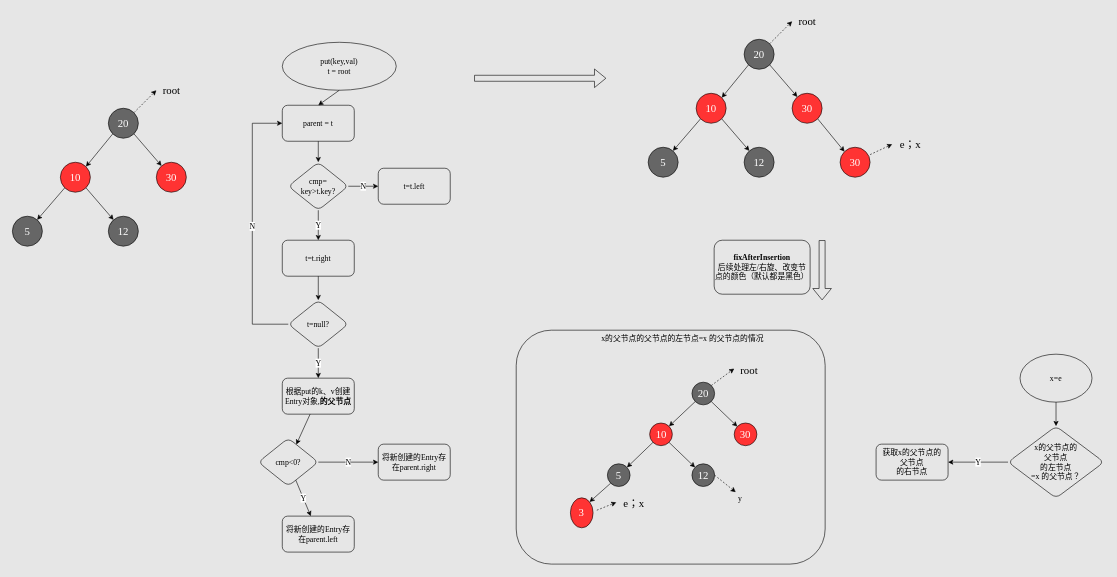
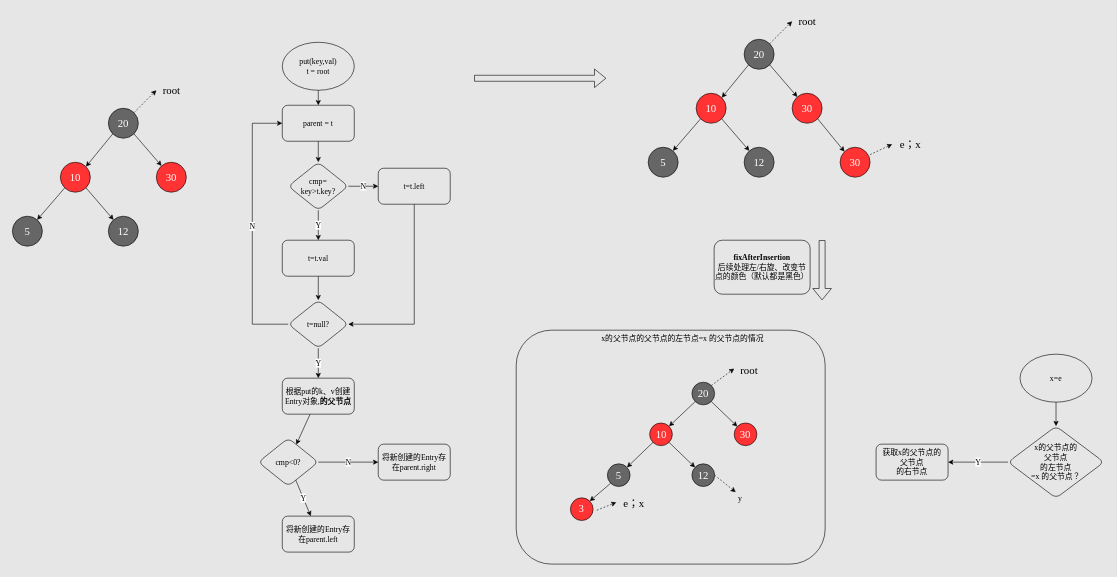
node "put(key,val)t = root": size 114x48 -> 72x48
node "t=t.right": label "t=t.right" -> "t=t.val"
edge "t=t.left" -> "t=null?": added
node "3": size 23x30 -> 23x23
